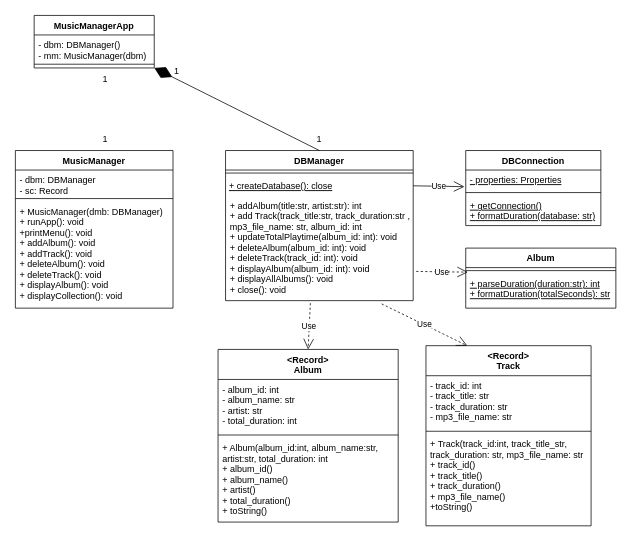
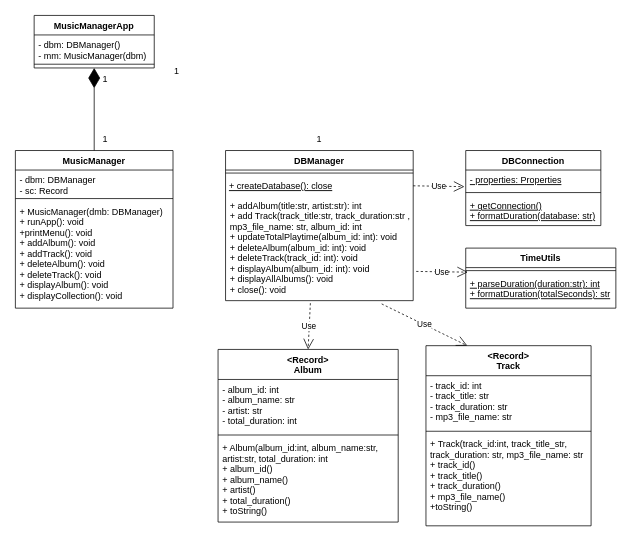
edge "DBManager" -> "MusicManagerApp": removed
edge "MusicManager" -> "MusicManagerApp": added
edge "+ createDatabase(): close" -> "- properties: Properties": style solid -> dashed
node "Album": label "Album" -> "TimeUtils"
